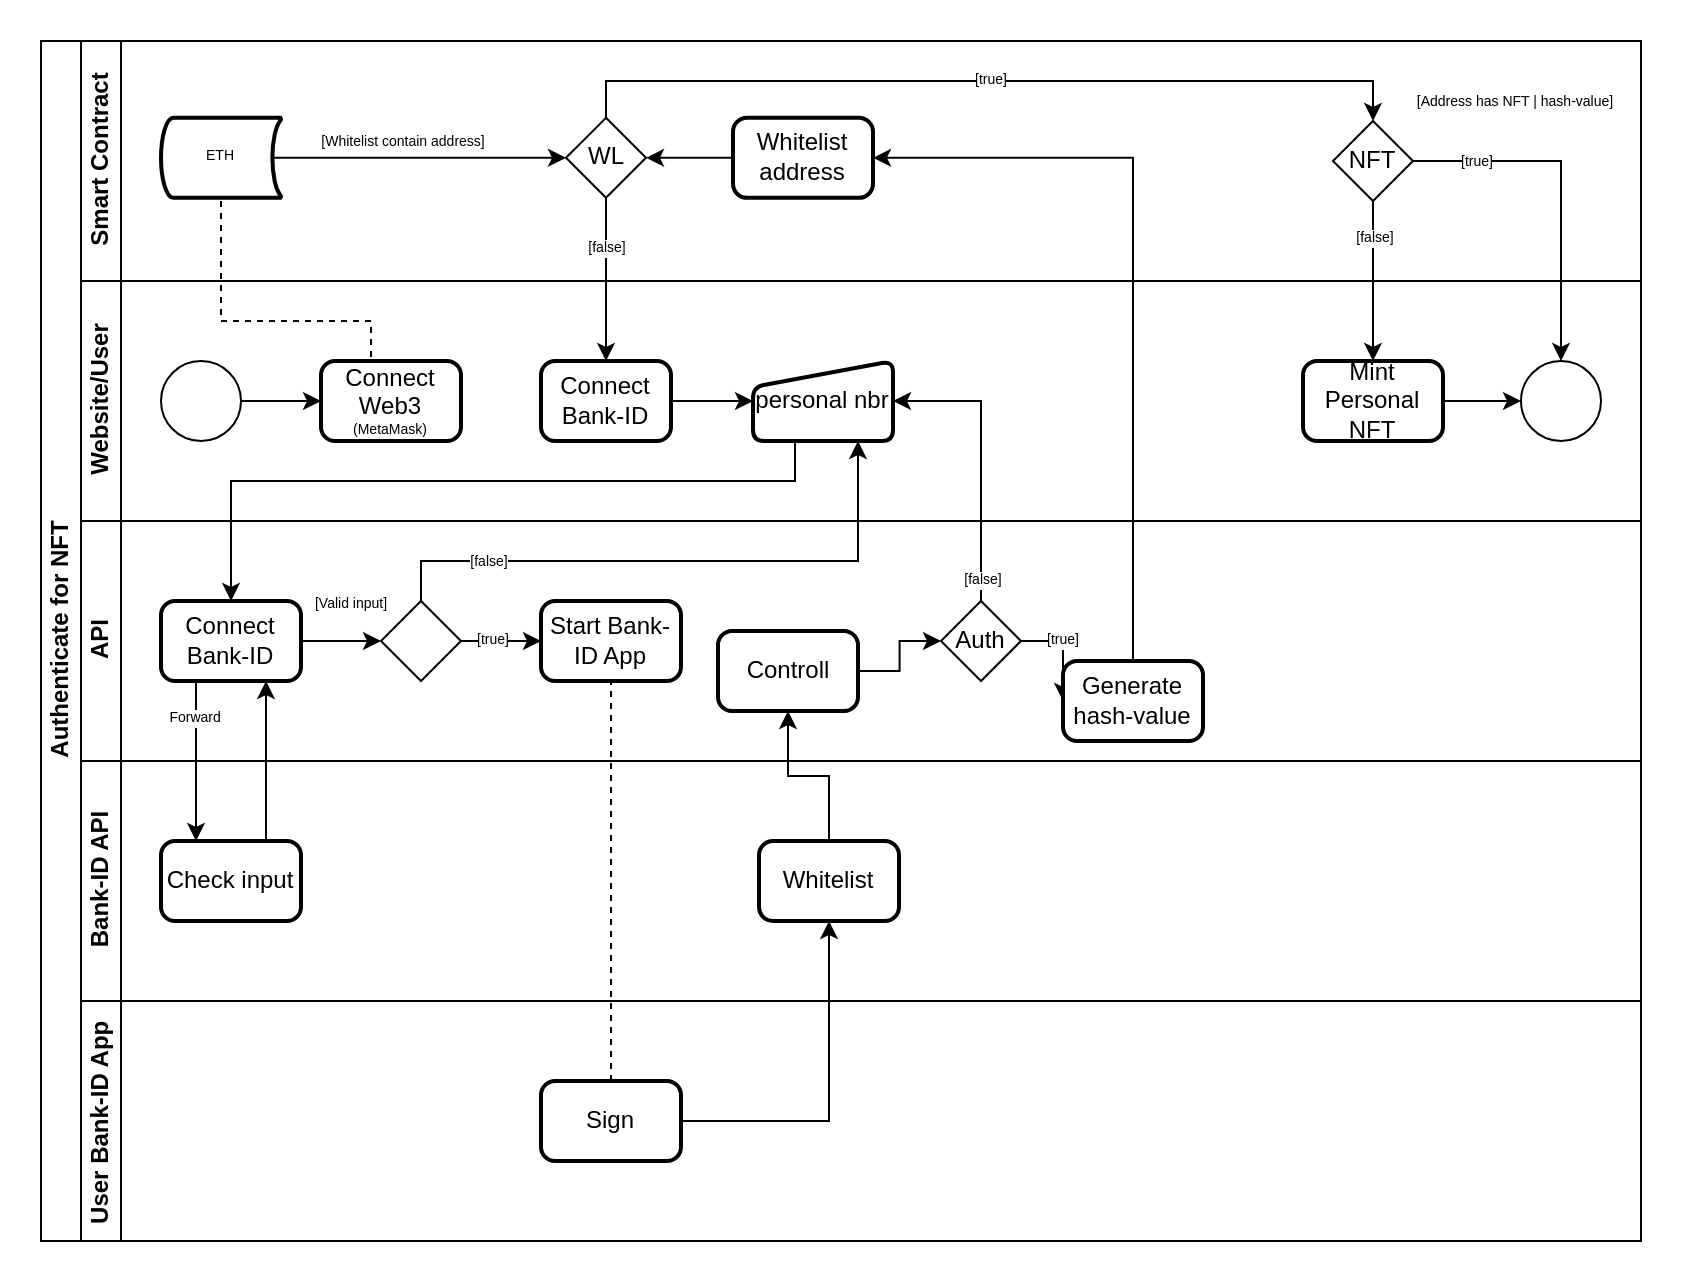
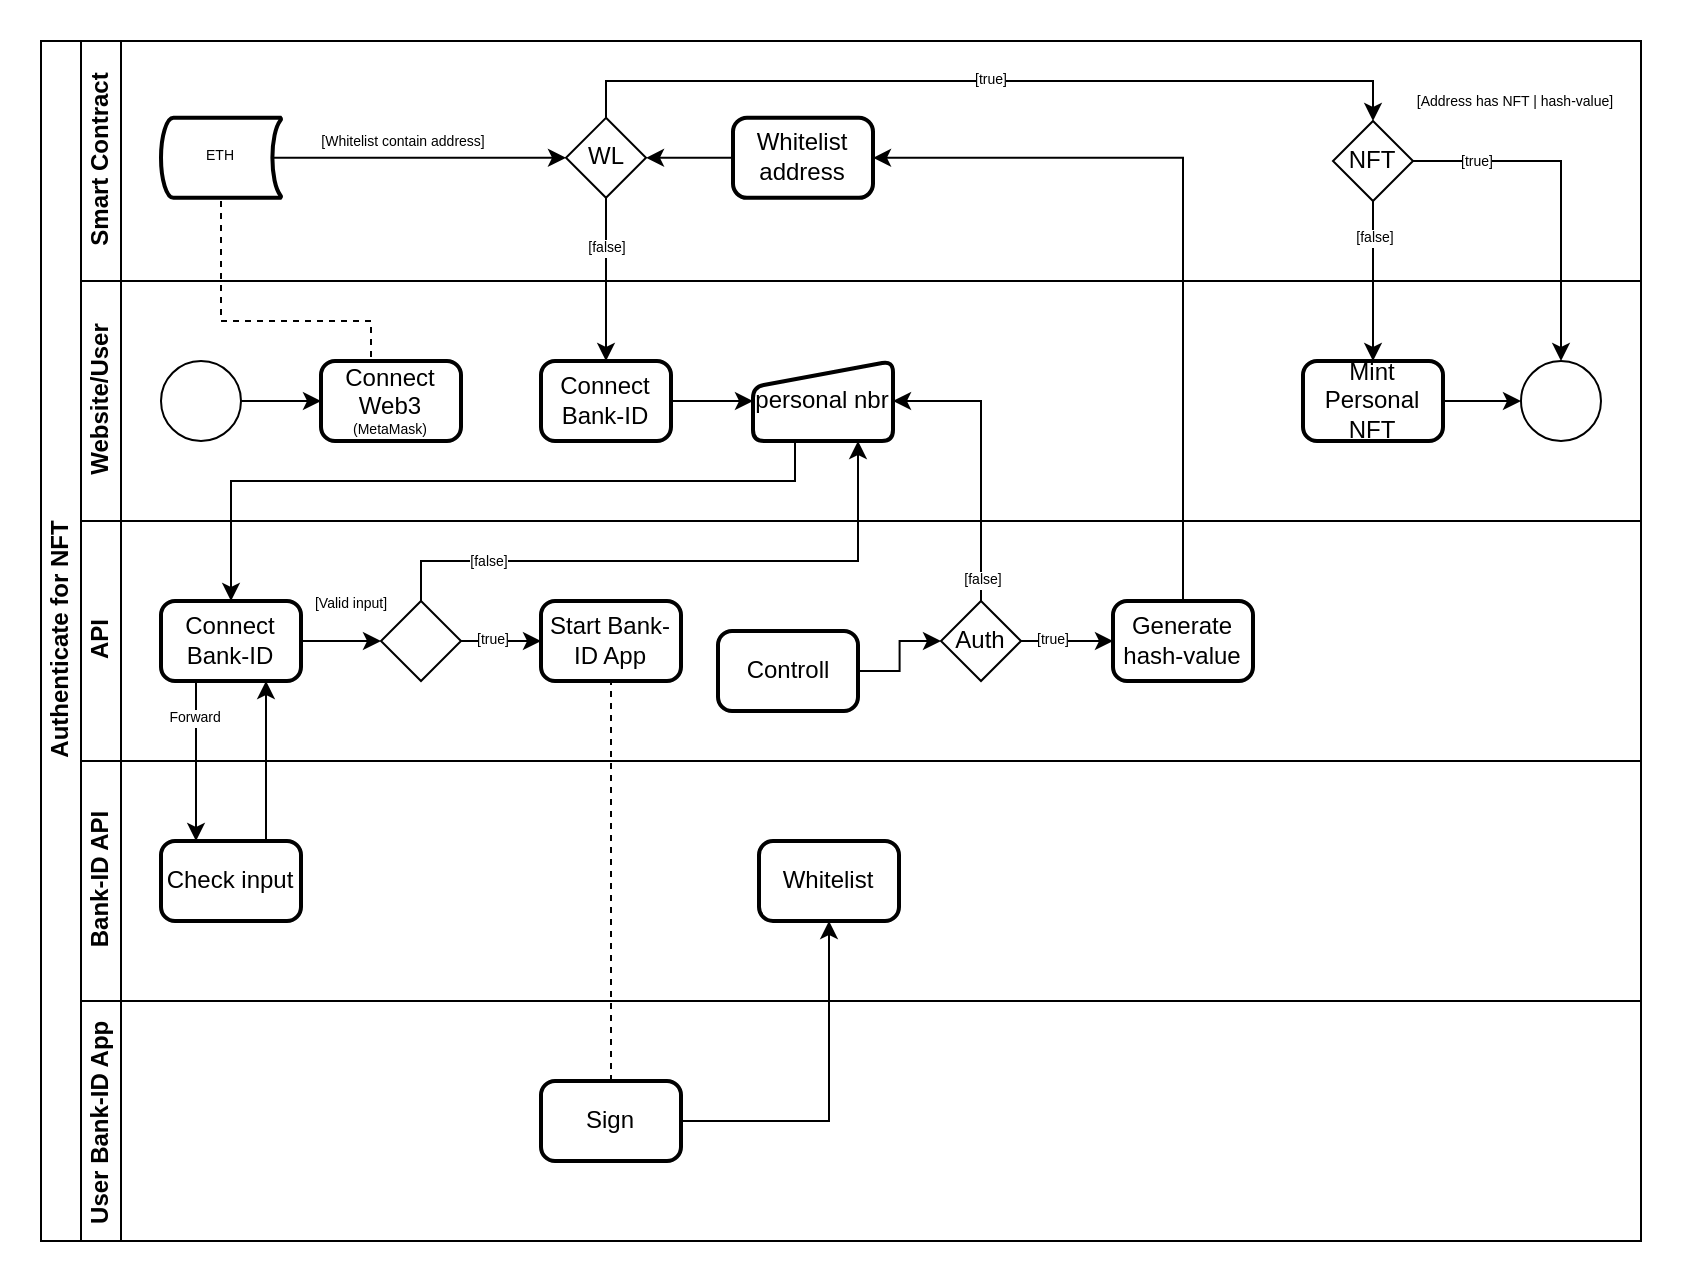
node "Generate hash-value": moved (1133, 701) -> (1183, 641)
edge "Whitelist" -> "Controll": removed
